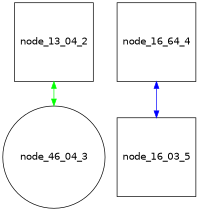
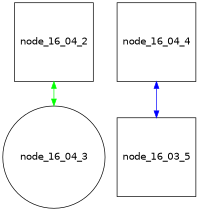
node "node_13_04_2": label "node_13_04_2" -> "node_16_04_2"
node "node_16_64_4": label "node_16_64_4" -> "node_16_04_4"
node "node_46_04_3": label "node_46_04_3" -> "node_16_04_3"
